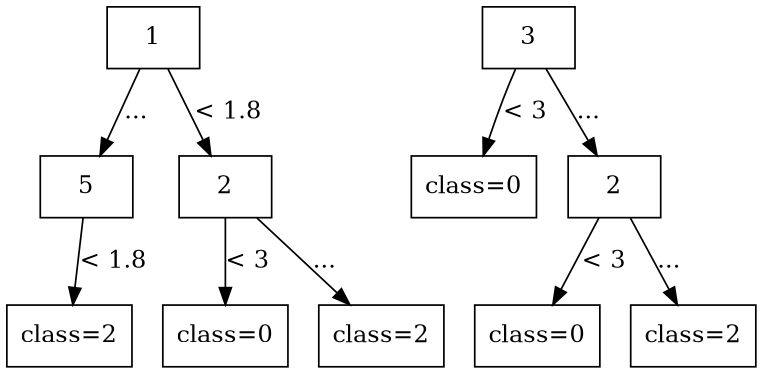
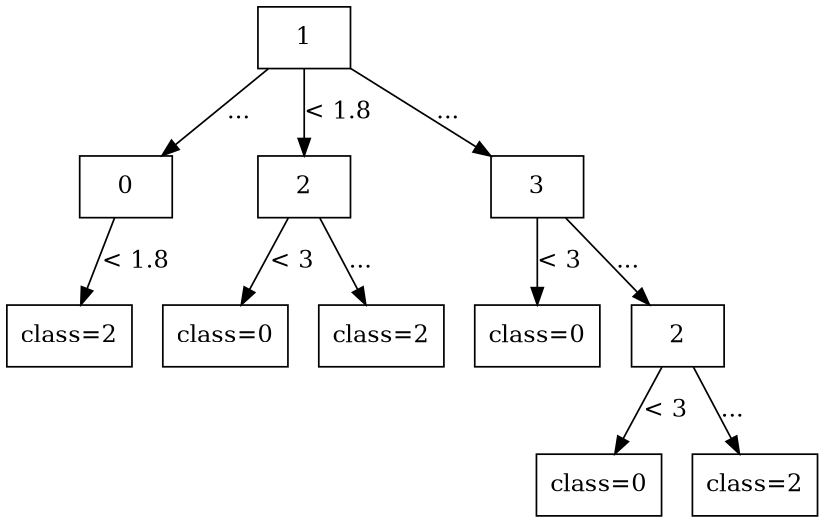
edge "1" -> "3": added, label "..."
node "5": label "5" -> "0"
